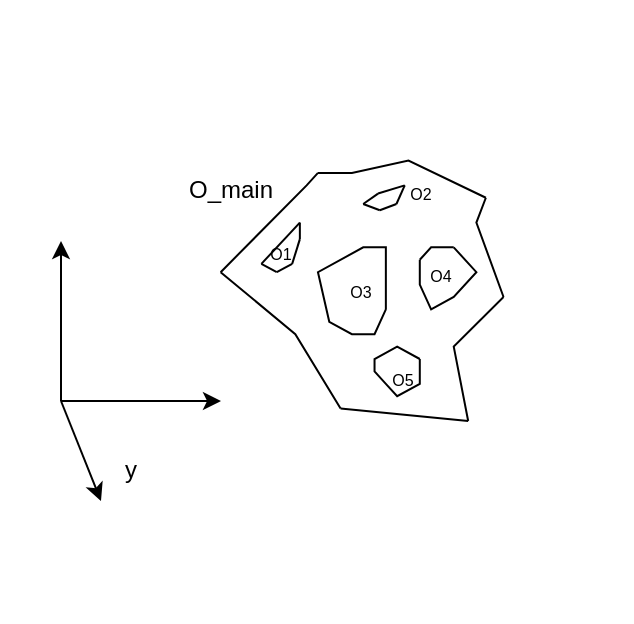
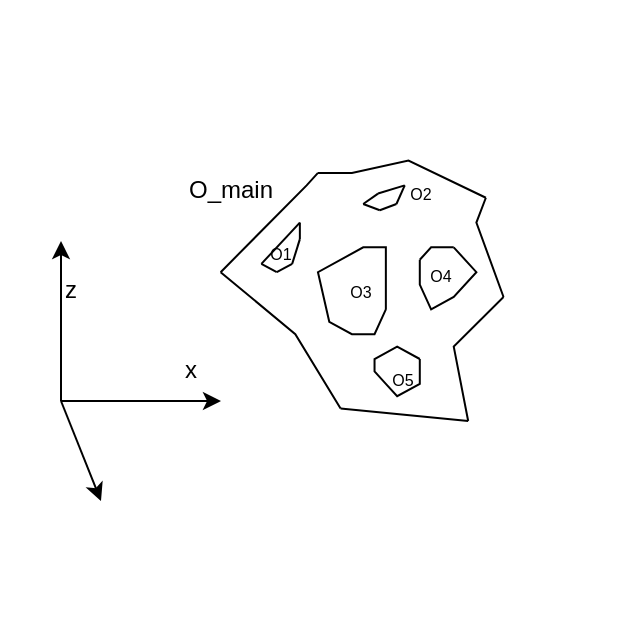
node "z": added
node "x": added
node "y": removed
